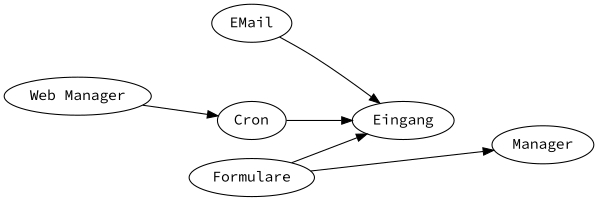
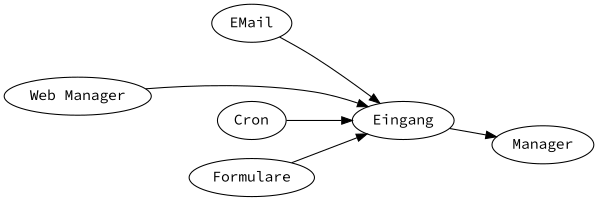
edge "Web Manager" -> "Cron": now "Web Manager" -> "Eingang"
edge "Formulare" -> "Manager": now "Eingang" -> "Manager"
